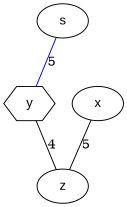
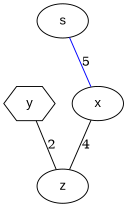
edge "s" -- "y": now "s" -- "x"
edge "y" -- "z": label "4" -> "2"
edge "x" -- "z": label "5" -> "4"
